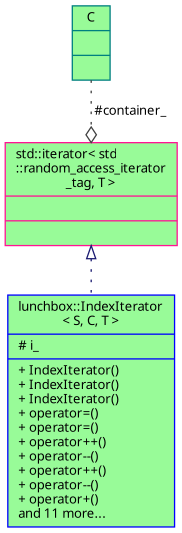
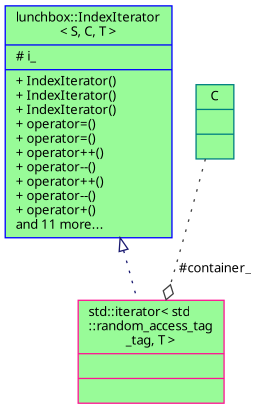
node "std::iterator< std": text "::random_access_iterator" -> "::random_access_tag"
edge "lunchbox::IndexIterator" -> "std::iterator< std": reversed
